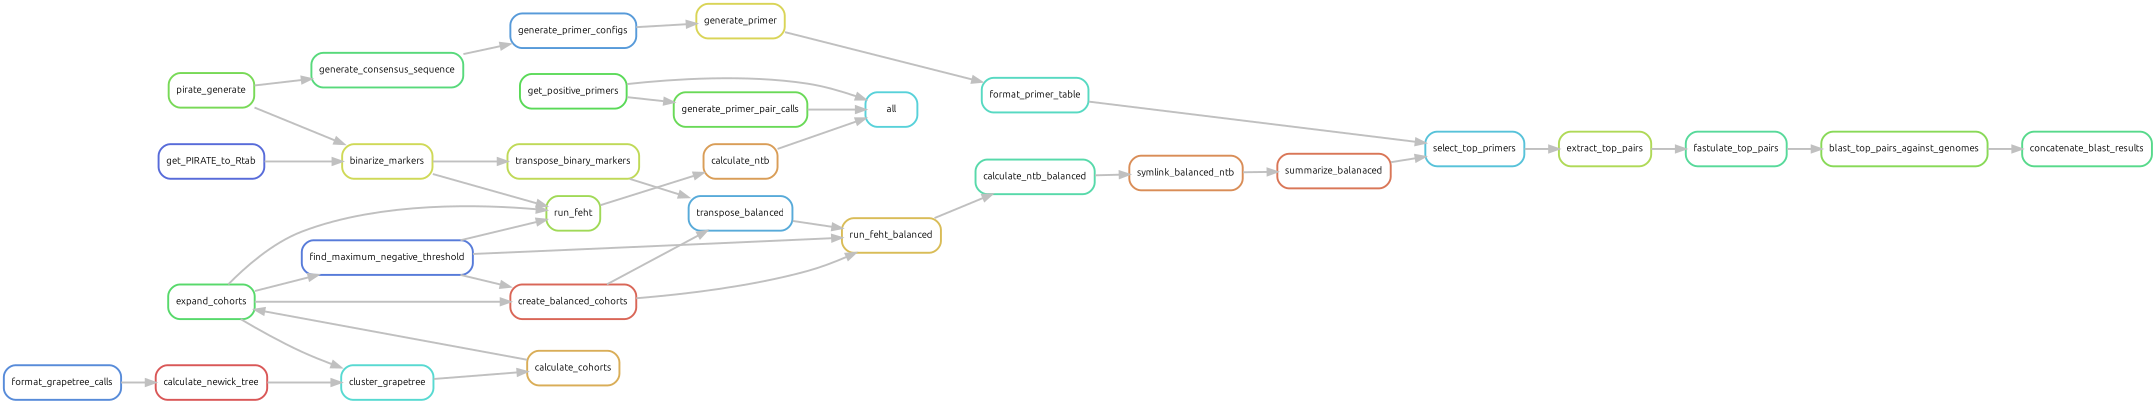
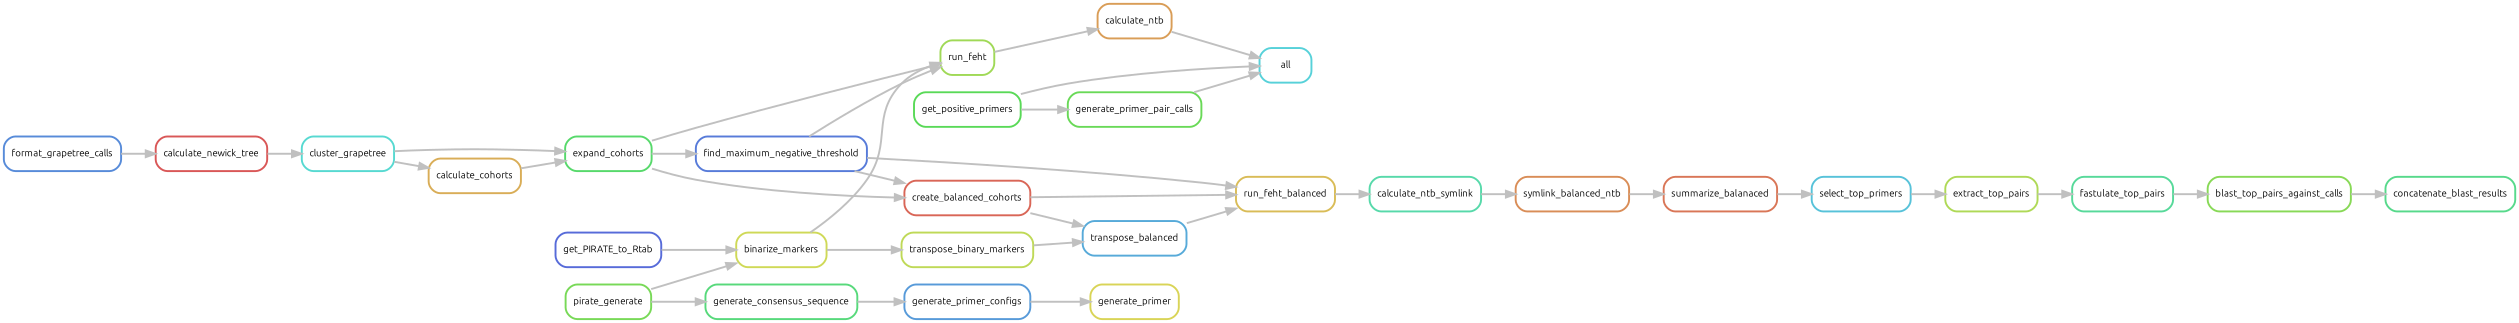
node "format_primer_table": removed
node "blast_top_pairs_against_genomes": label "blast_top_pairs_against_genomes" -> "blast_top_pairs_against_calls"
node "calculate_ntb_balanced": label "calculate_ntb_balanced" -> "calculate_ntb_symlink"
edge "expand_cohorts" -> "cluster_grapetree": reversed
